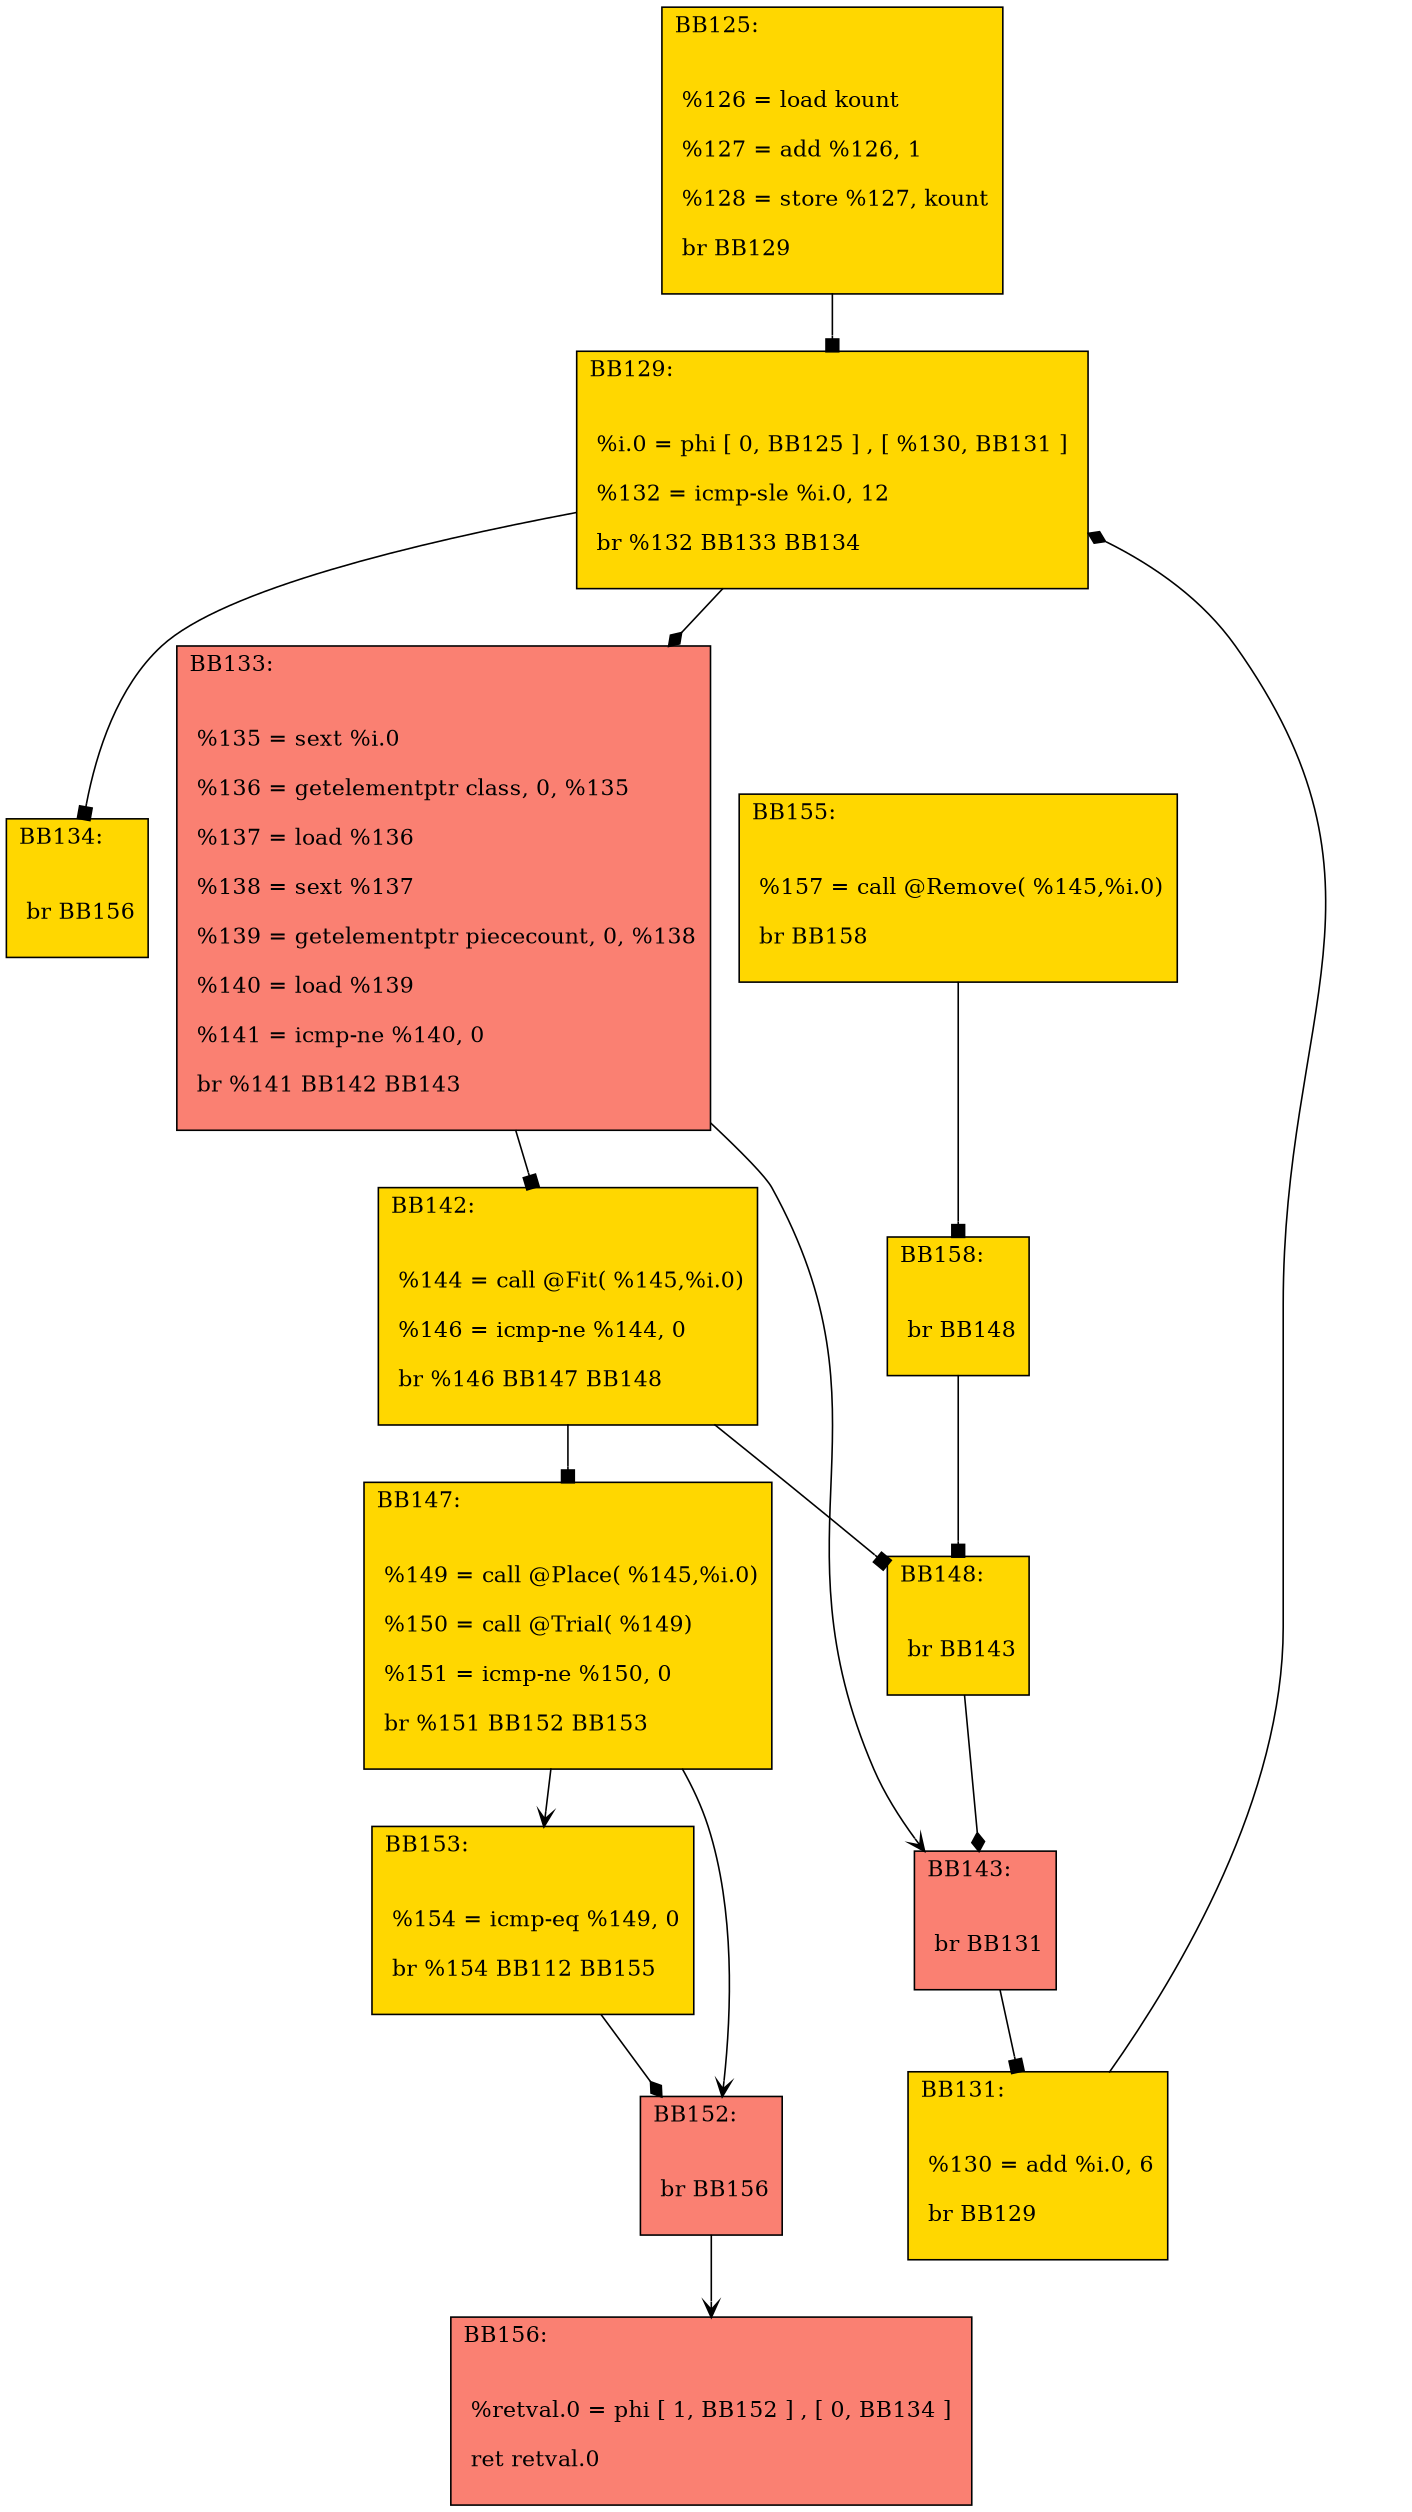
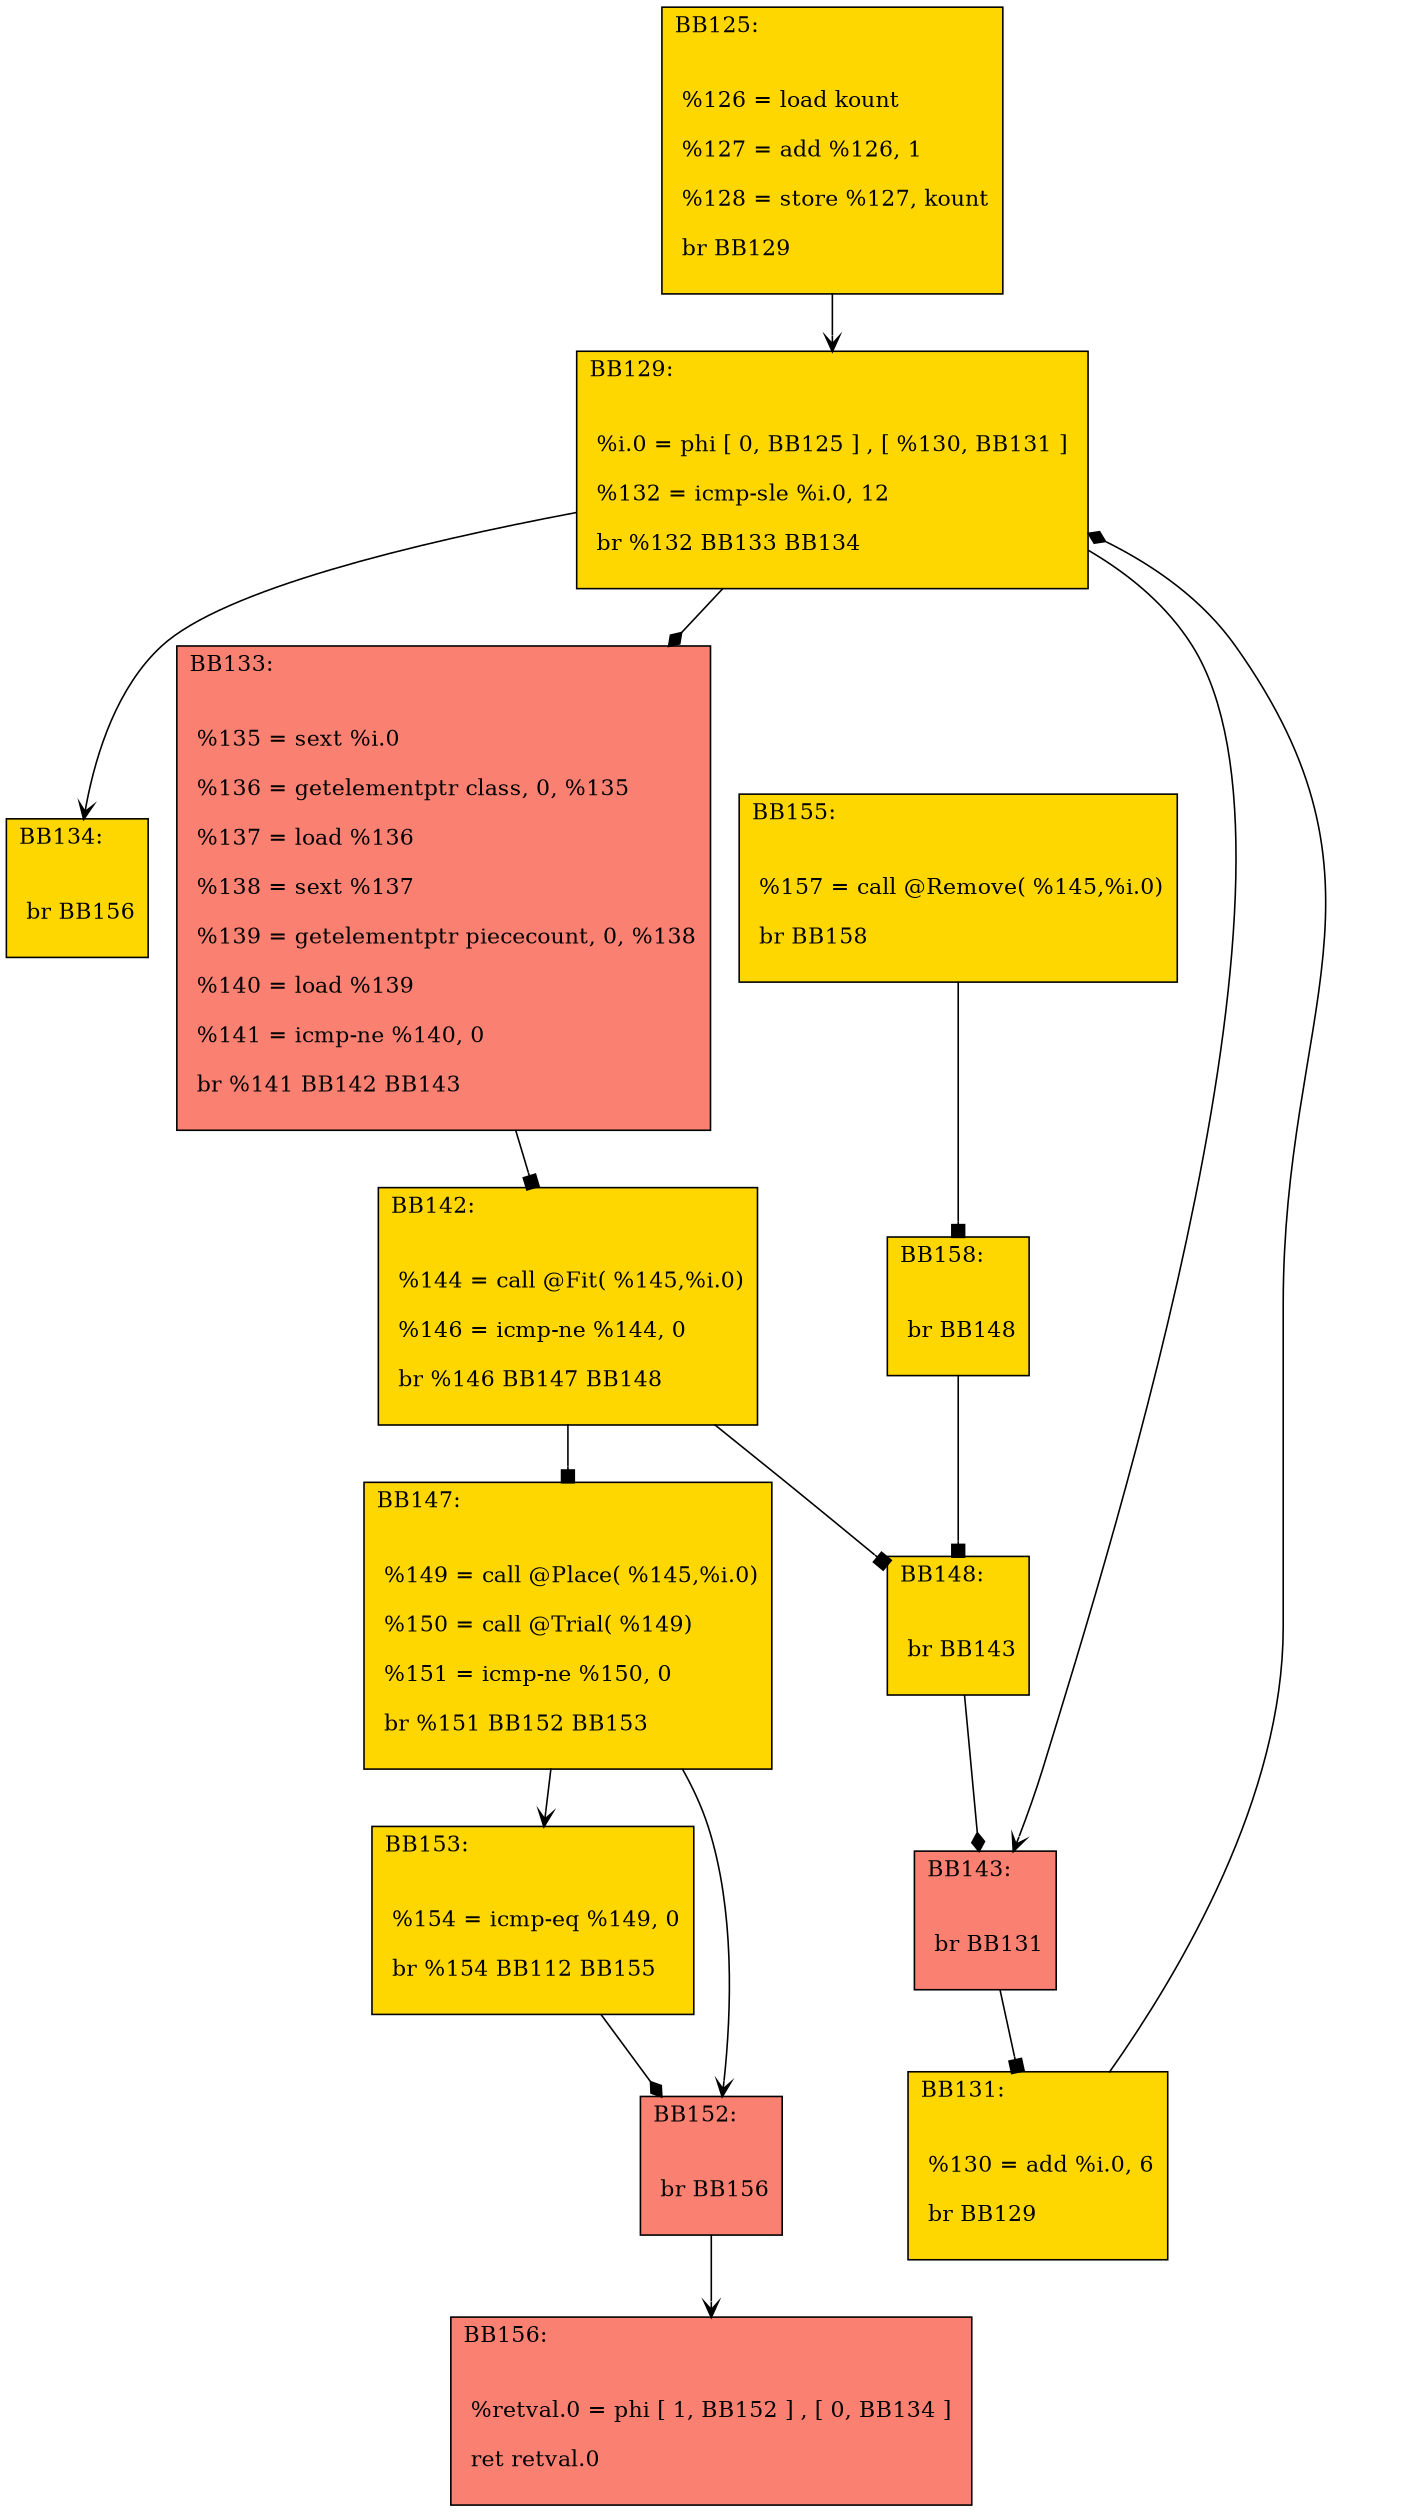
edge "BB125:" -> "BB129:": arrowhead box -> vee
edge "BB129:" -> "BB134:": arrowhead box -> vee
edge "BB133:" -> "BB143:": now "BB129:" -> "BB143:"
